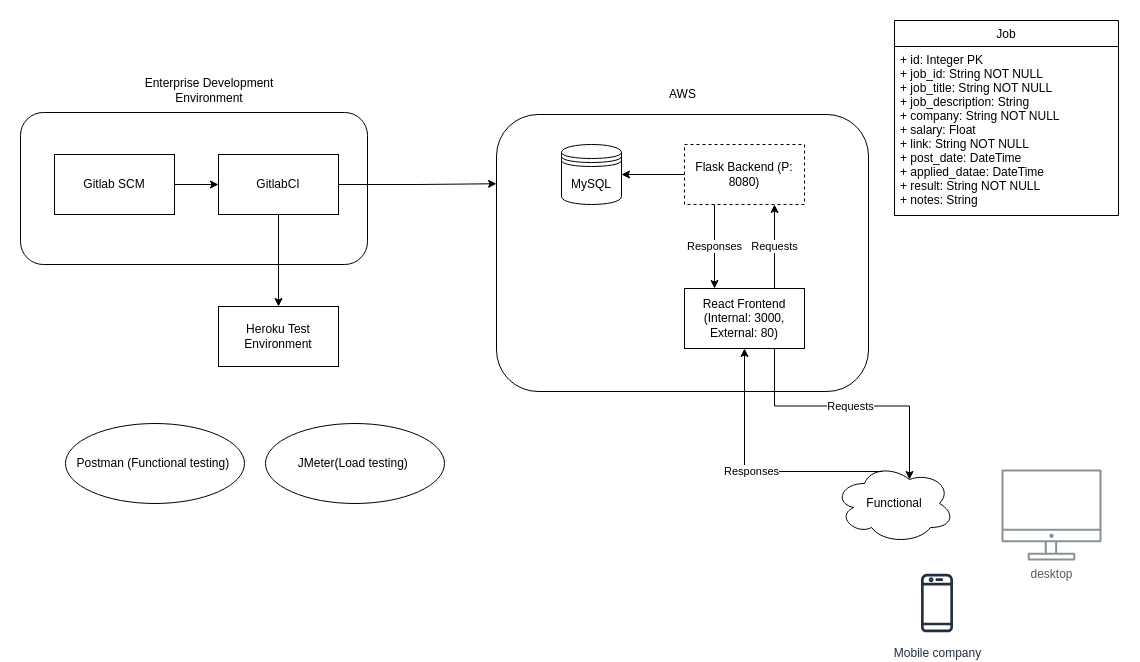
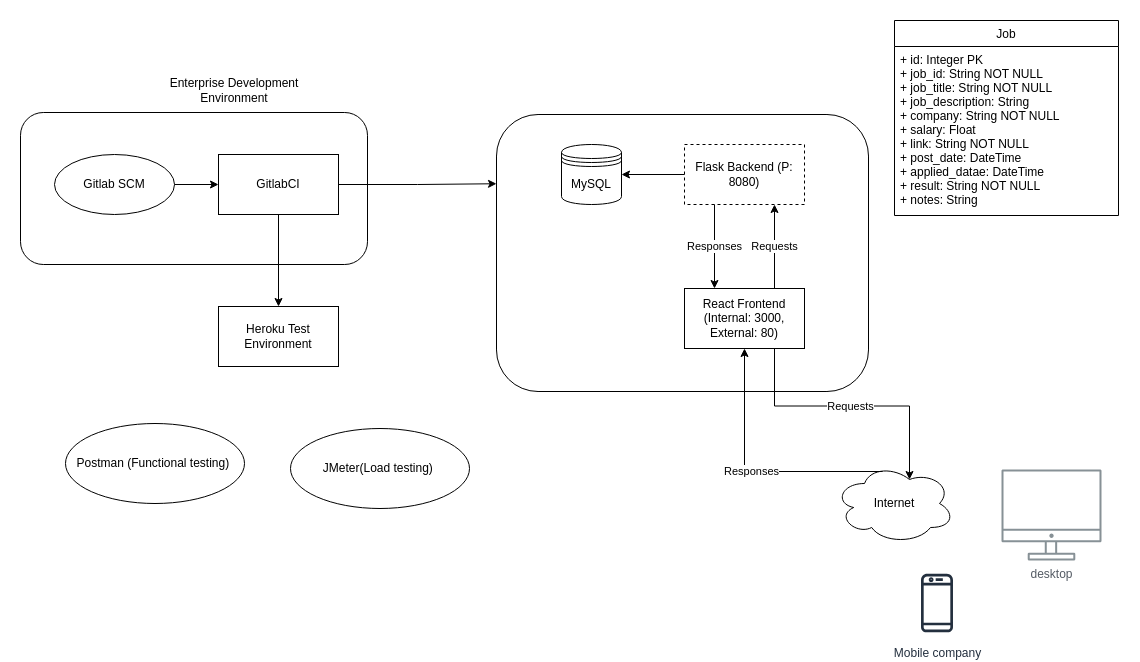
node "Enterprise Development Environment": moved (210, 90) -> (235, 90)
node "AWS": removed
node "Gitlab SCM": shape rectangle -> ellipse
node "JMeter(Load testing)": moved (355, 464) -> (380, 469)
node "Functional": label "Functional" -> "Internet"
